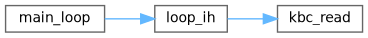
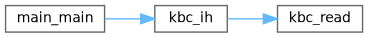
node "main_loop": label "main_loop" -> "main_main"
node "loop_ih": label "loop_ih" -> "kbc_ih"
